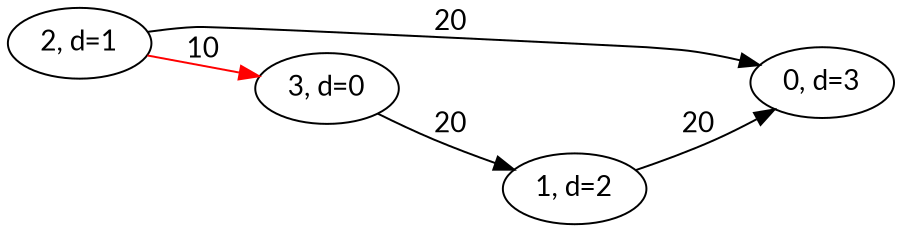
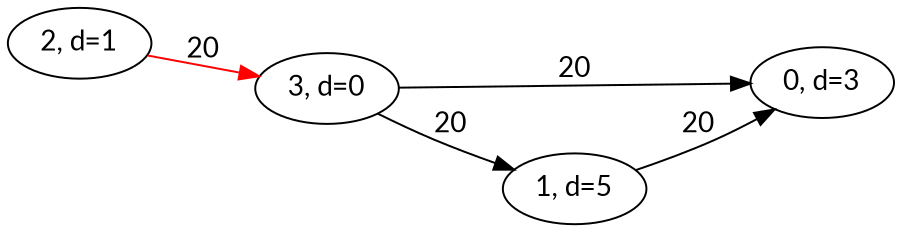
edge "2, d=1" -> "0, d=3": now "3, d=0" -> "0, d=3"
edge "2, d=1" -> "3, d=0": label "10" -> "20"
node "1, d=2": label "1, d=2" -> "1, d=5"
